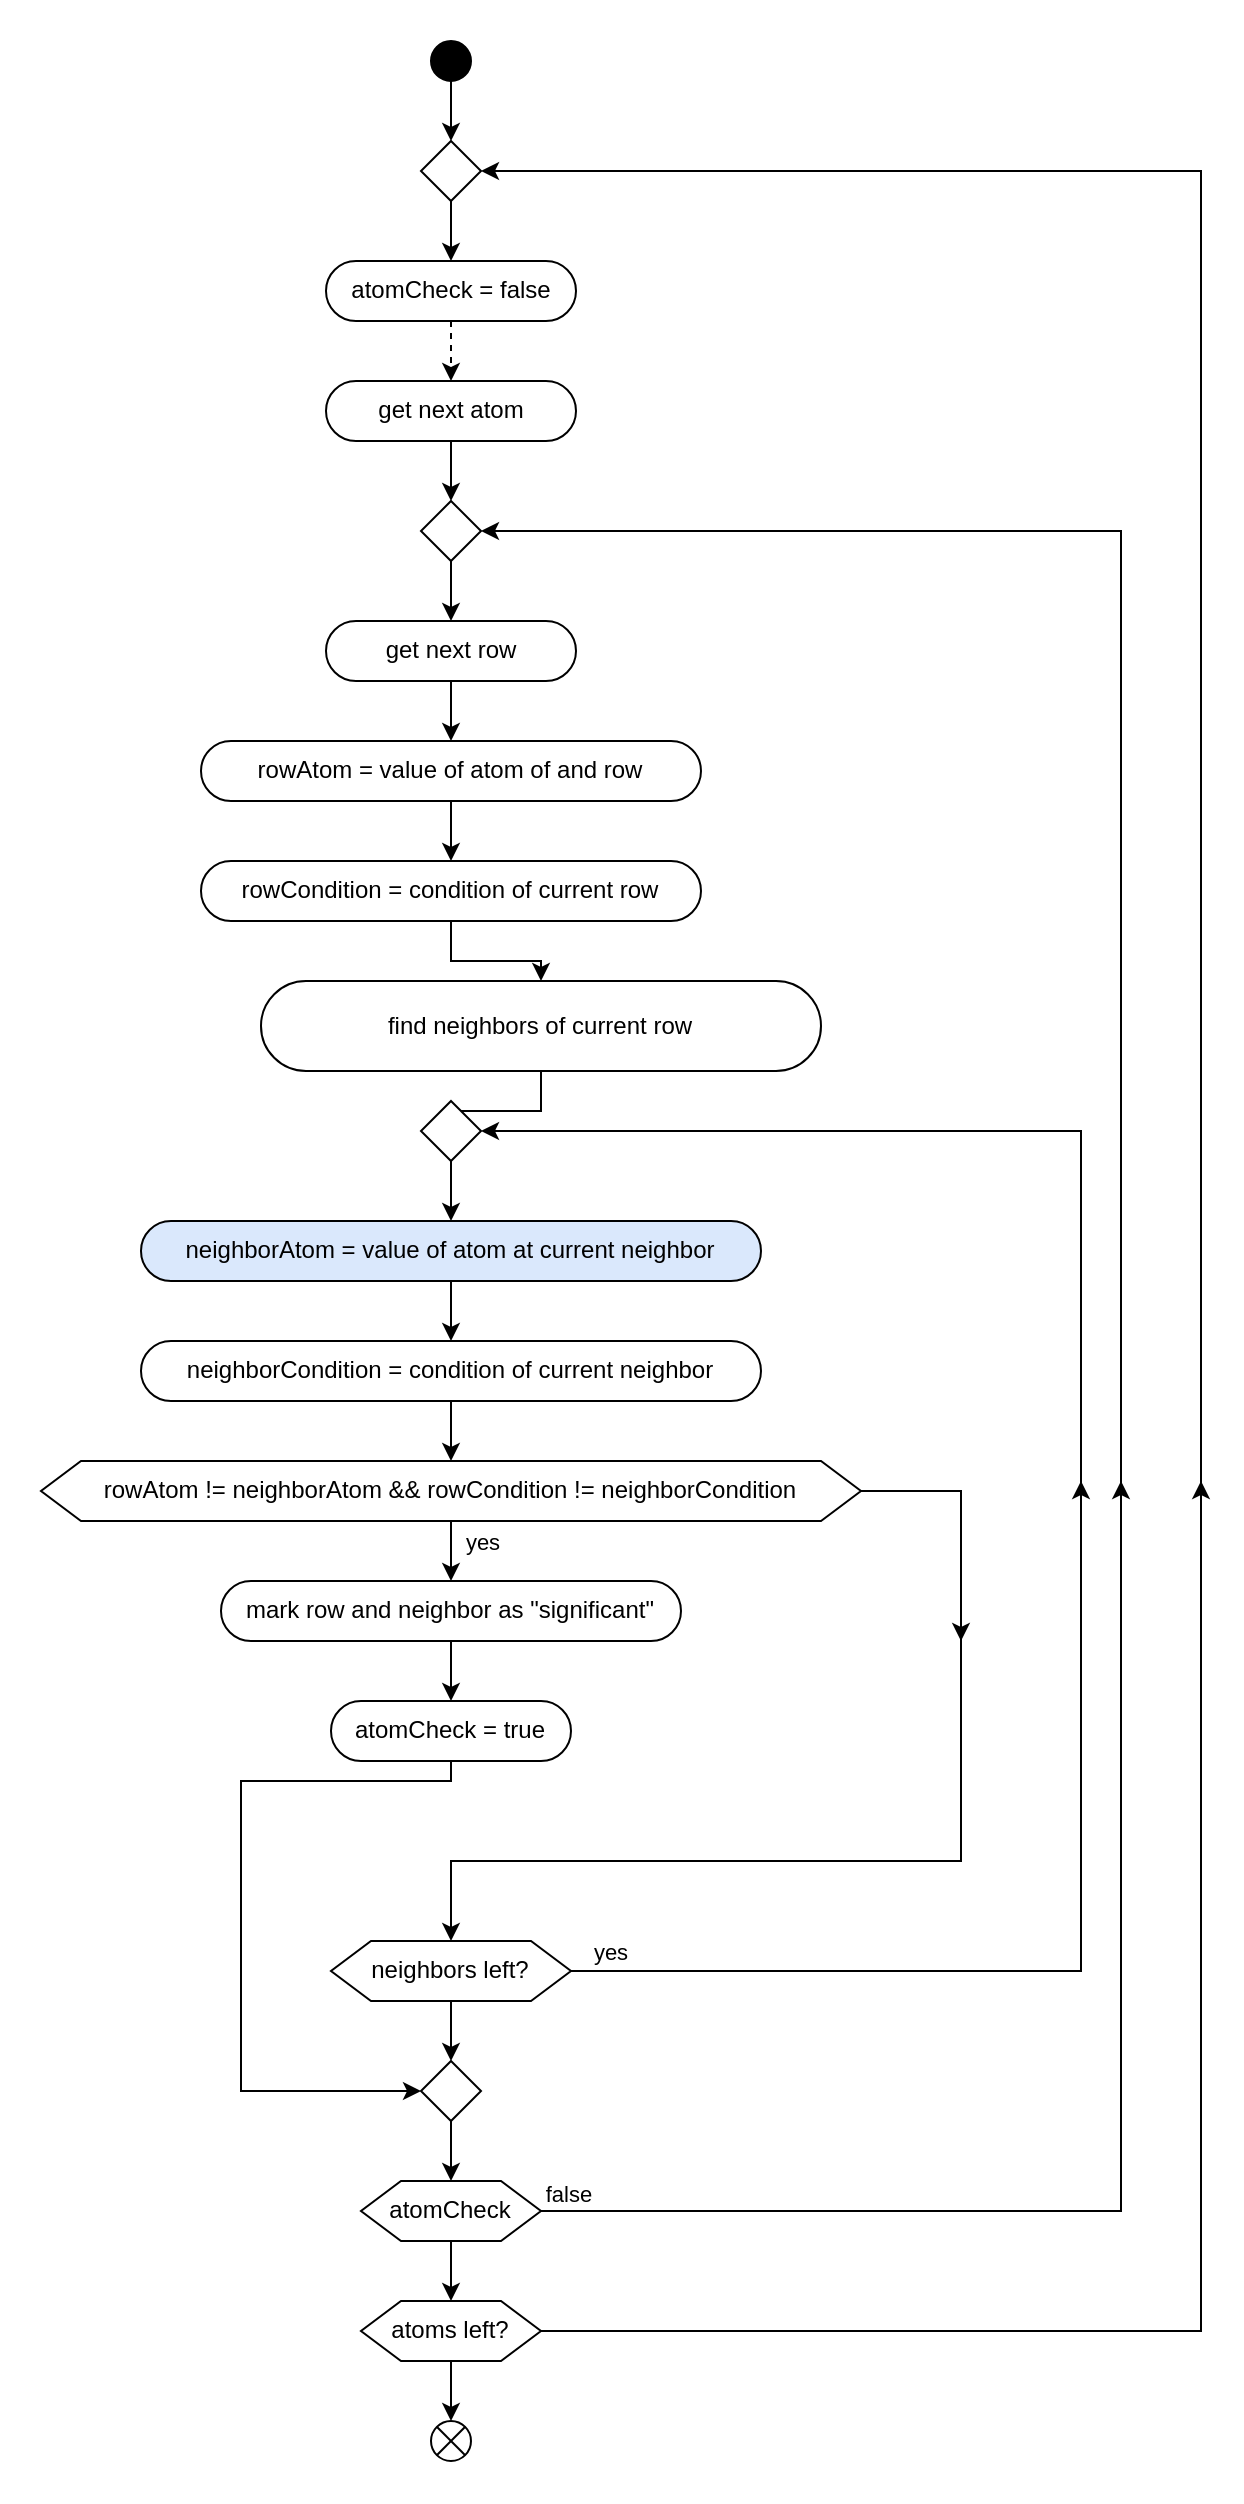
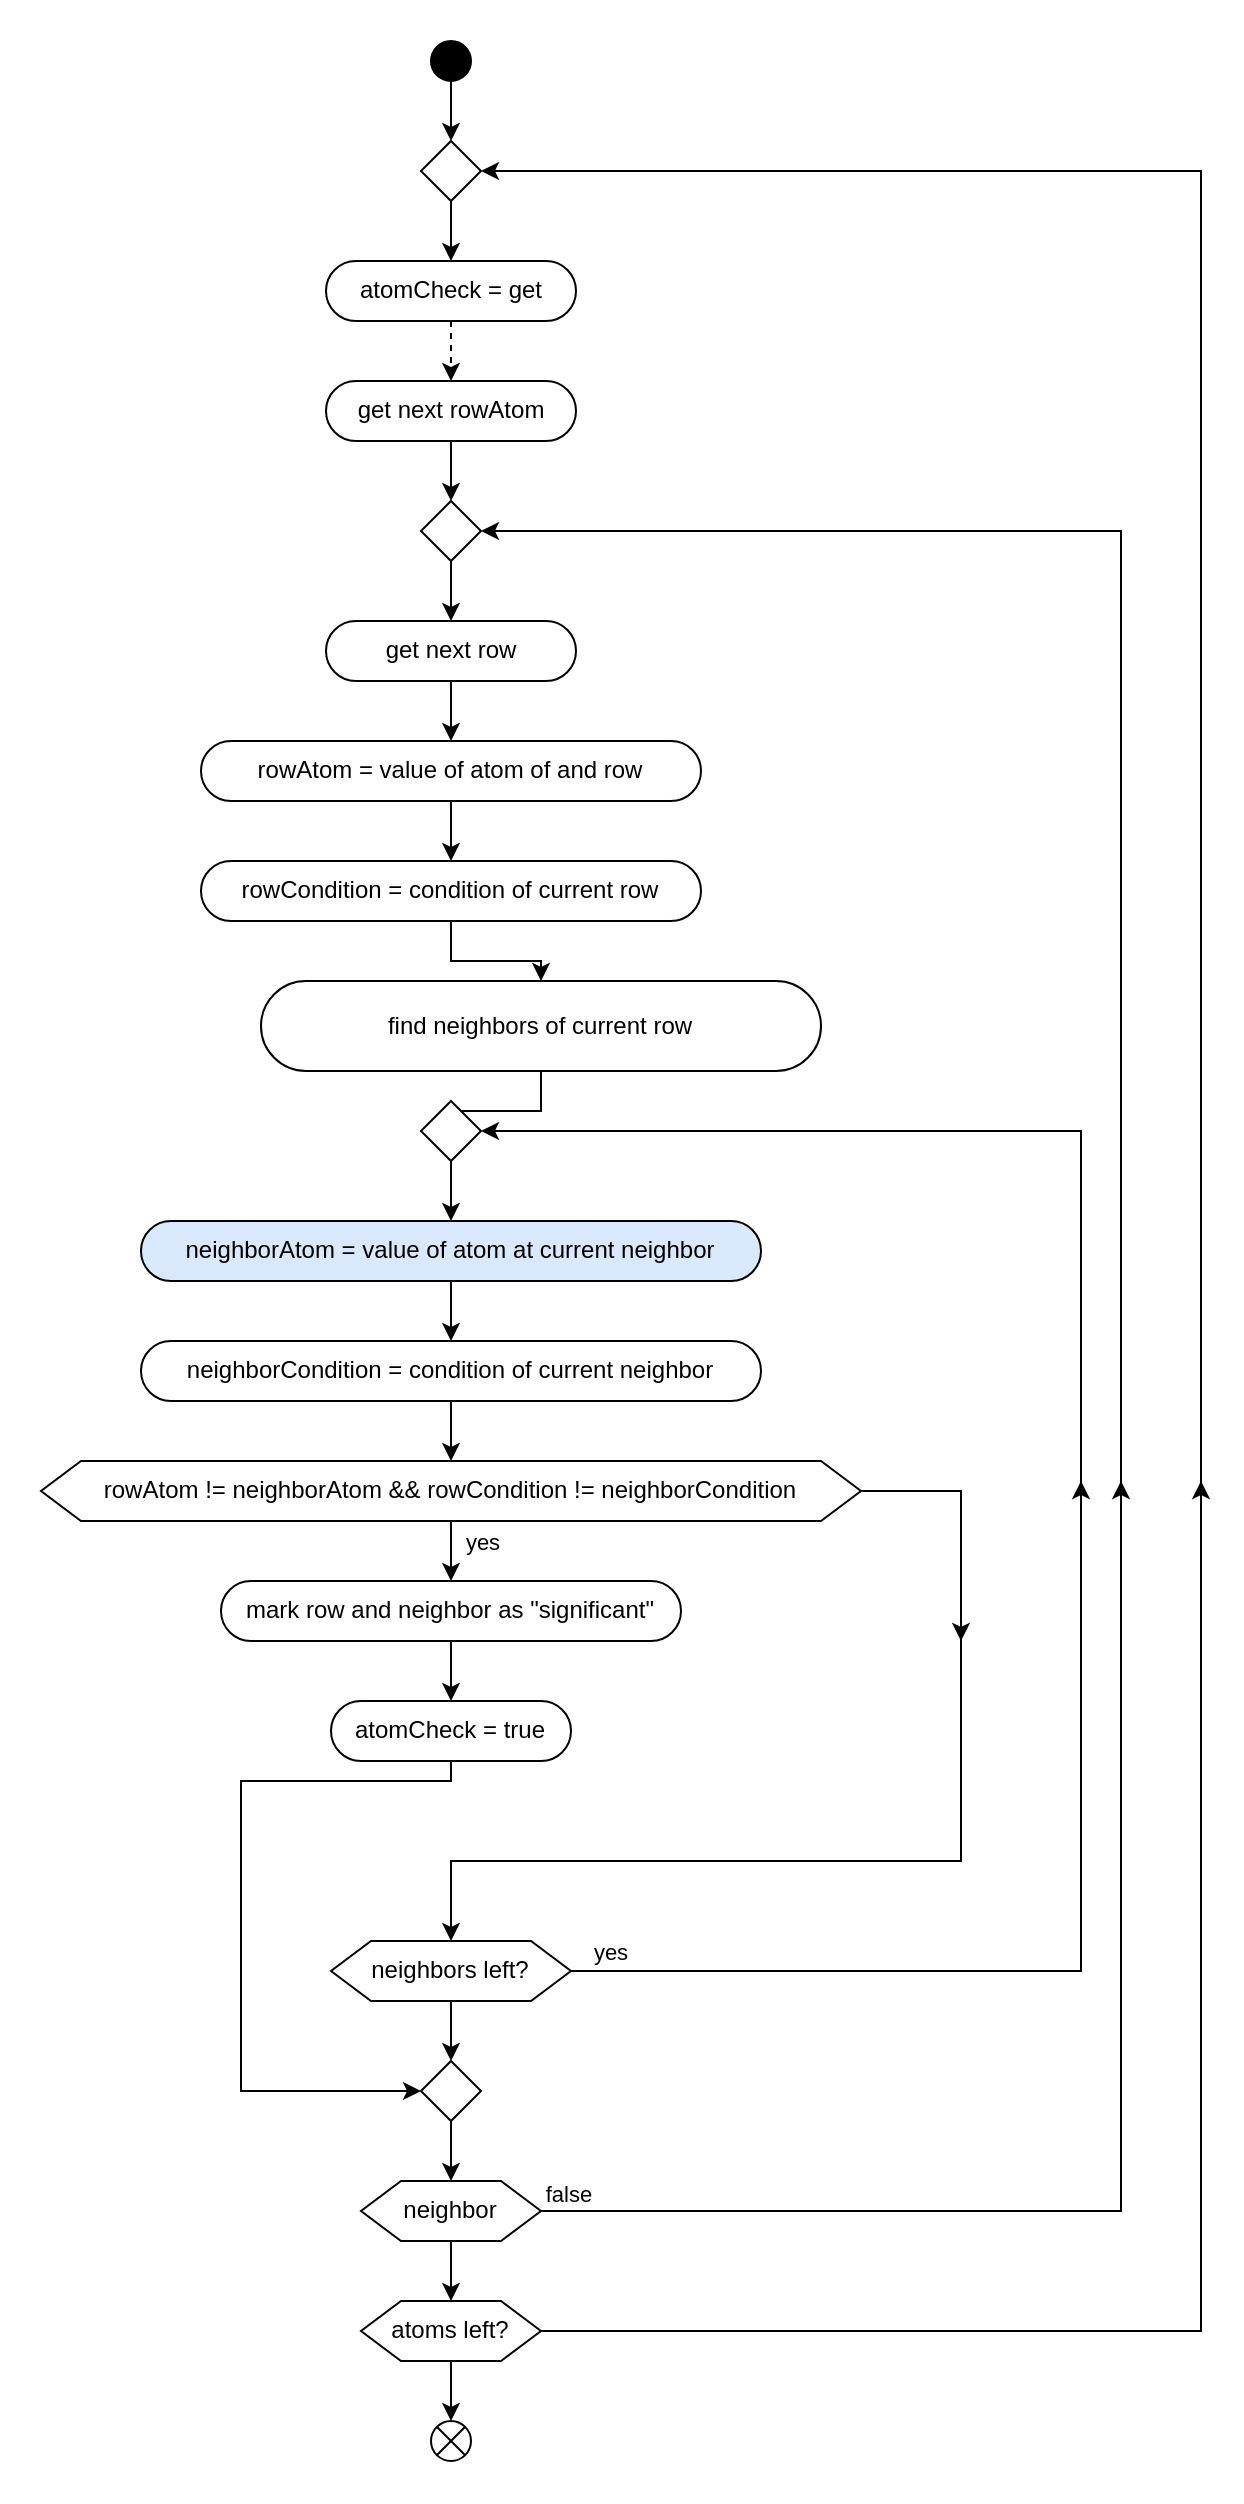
node "atomCheck = false": label "atomCheck = false" -> "atomCheck = get"
node "get next atom": label "get next atom" -> "get next rowAtom"
node "atomCheck": label "atomCheck" -> "neighbor"
